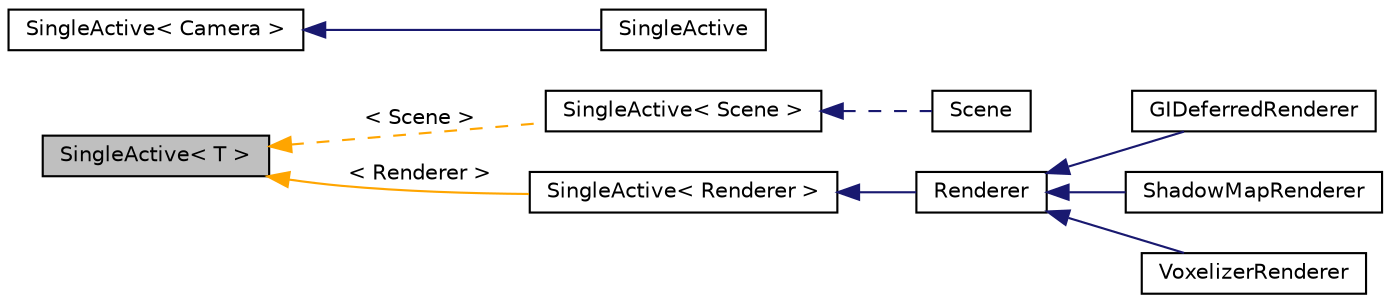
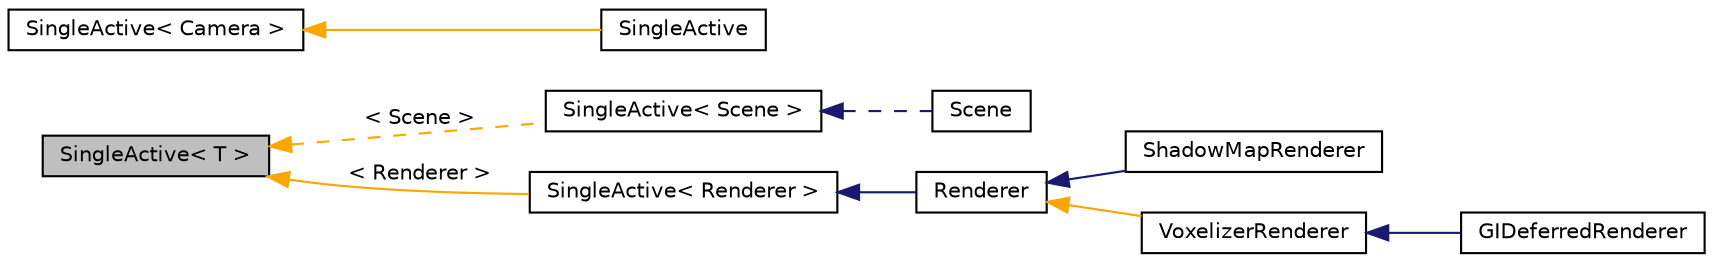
edge "SingleActive" -> "SingleActive< Camera >": color midnightblue -> orange
edge "GIDeferredRenderer" -> "Renderer": now "GIDeferredRenderer" -> "VoxelizerRenderer"
edge "VoxelizerRenderer" -> "Renderer": color midnightblue -> orange
